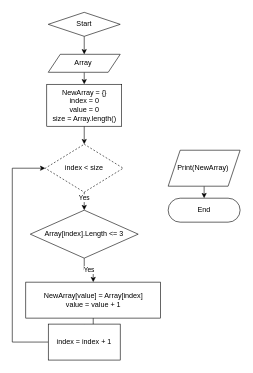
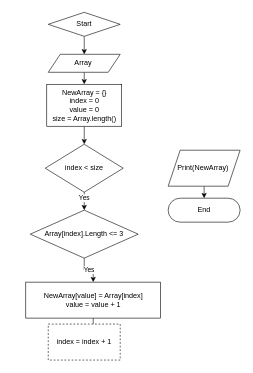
node "index < size": style dashed -> solid
edge "index = index + 1" -> "index < size": removed
node "index = index + 1": style solid -> dashed
